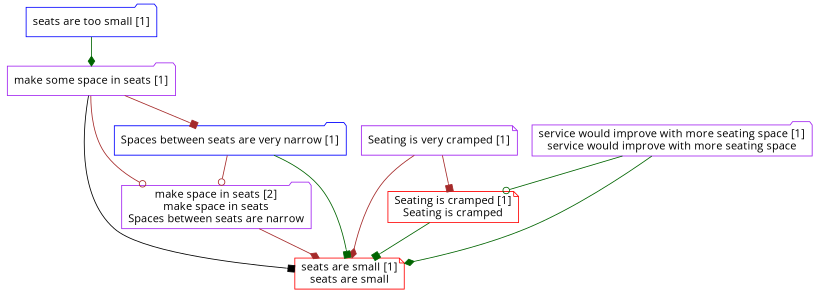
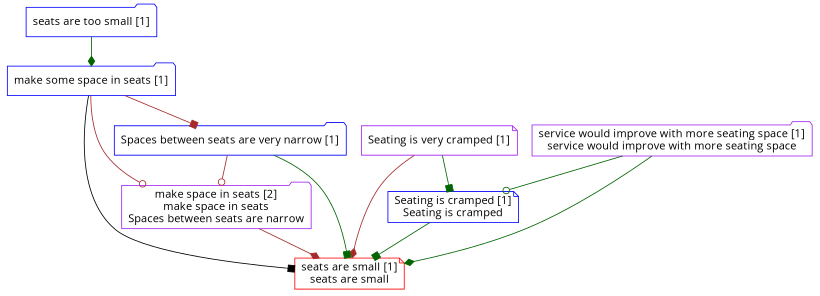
node "make some space in seats [1]": color purple -> blue
edge "Seating is very cramped [1]" -> "Seating is cramped [1] Seating is cramped": color brown -> darkgreen
node "Seating is cramped [1] Seating is cramped": color red -> blue
